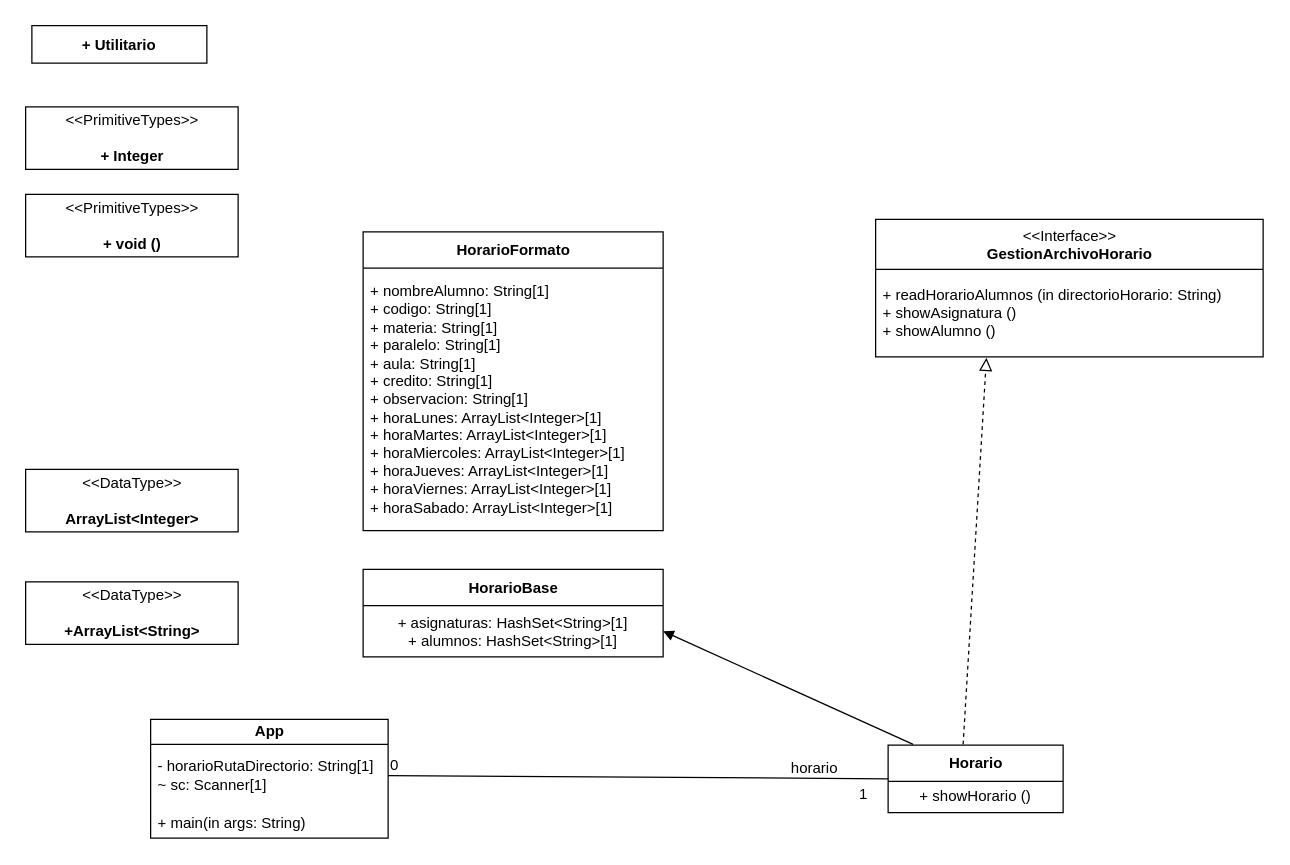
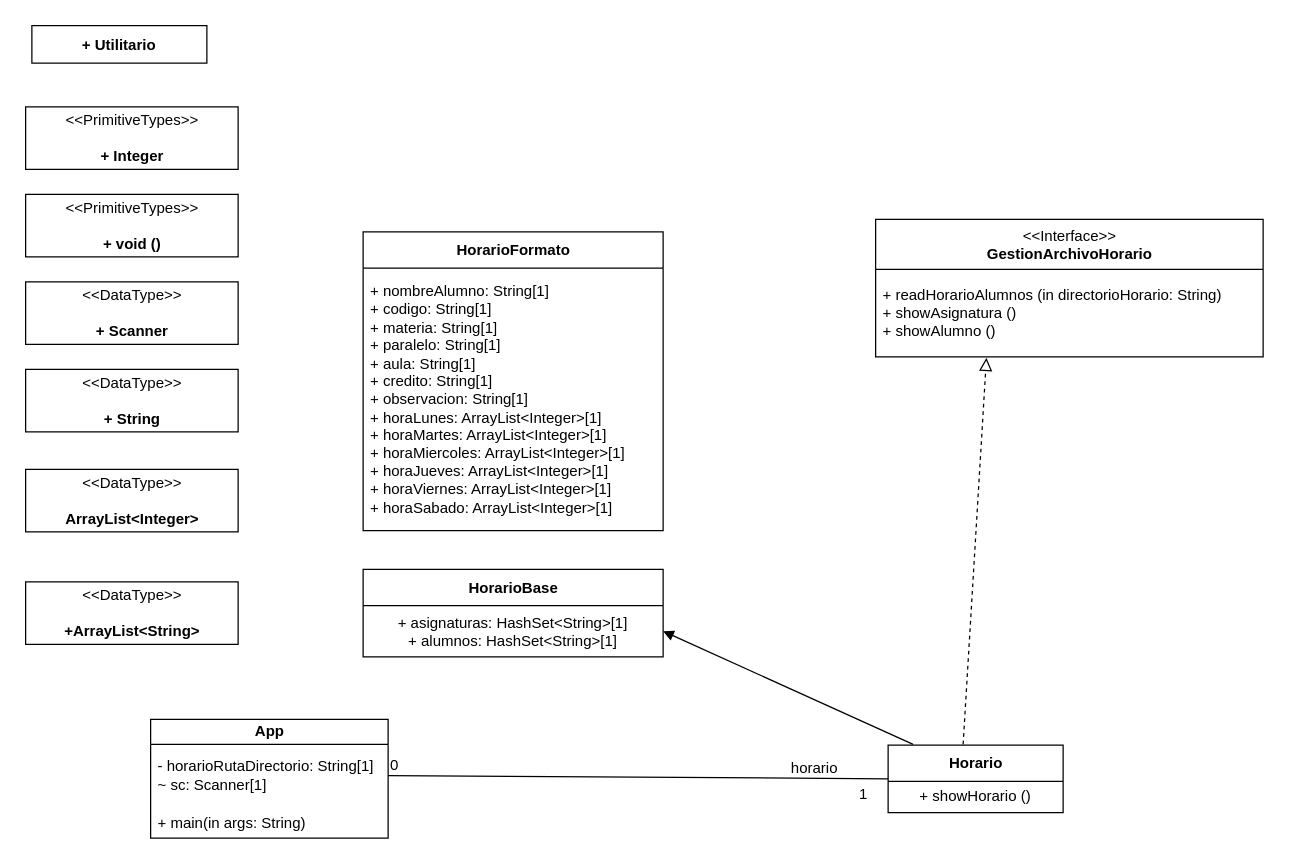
node "<<DataType>> + Scanner": added
node "<<DataType>> + String": added
